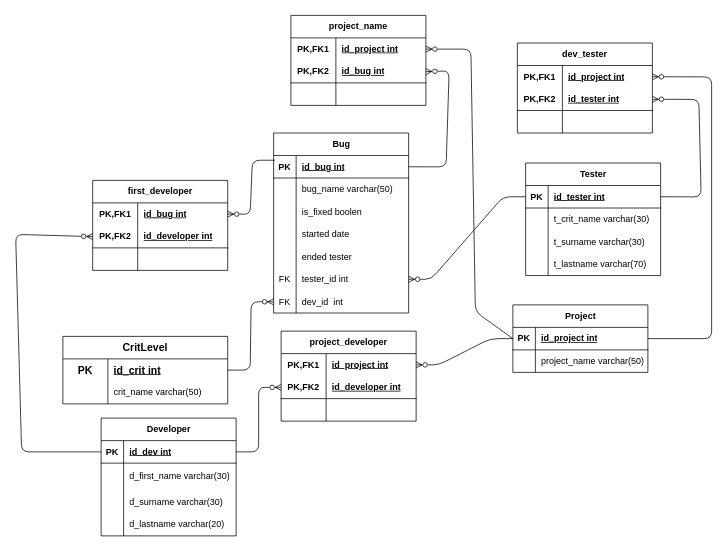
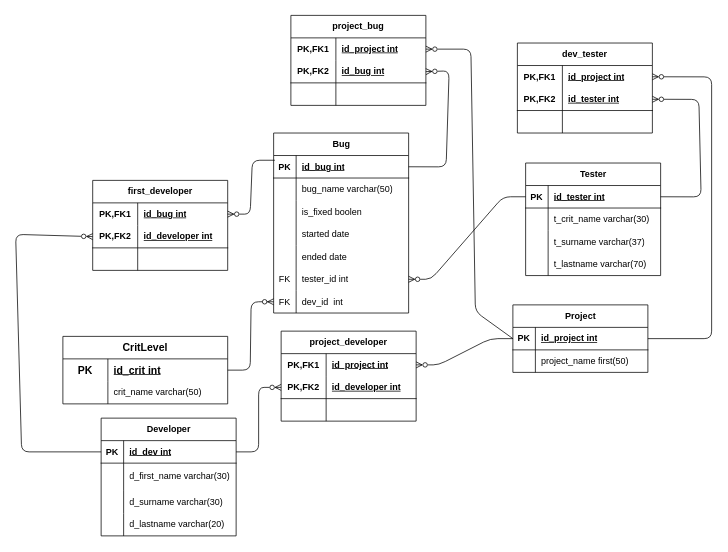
node "project_name": label "project_name" -> "project_bug"
node "t_surname varchar(30)": label "t_surname varchar(30)" -> "t_surname varchar(37)"
node "ended tester": label "ended tester" -> "ended date"
node "project_name varchar(50)": label "project_name varchar(50)" -> "project_name first(50)"
